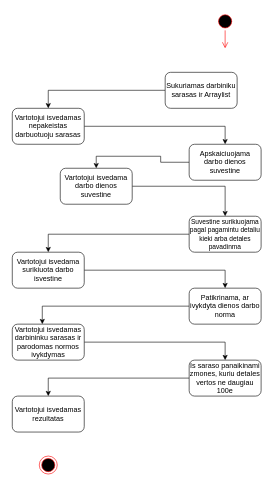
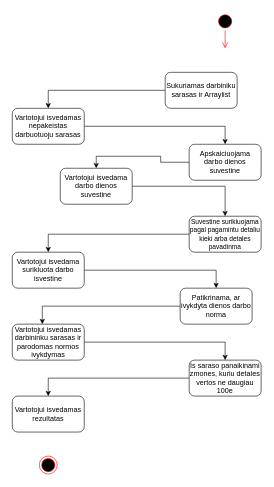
node "Patikrinama, ar ivykdyta dienos darbo norma": moved (225, 306) -> (216, 306)
